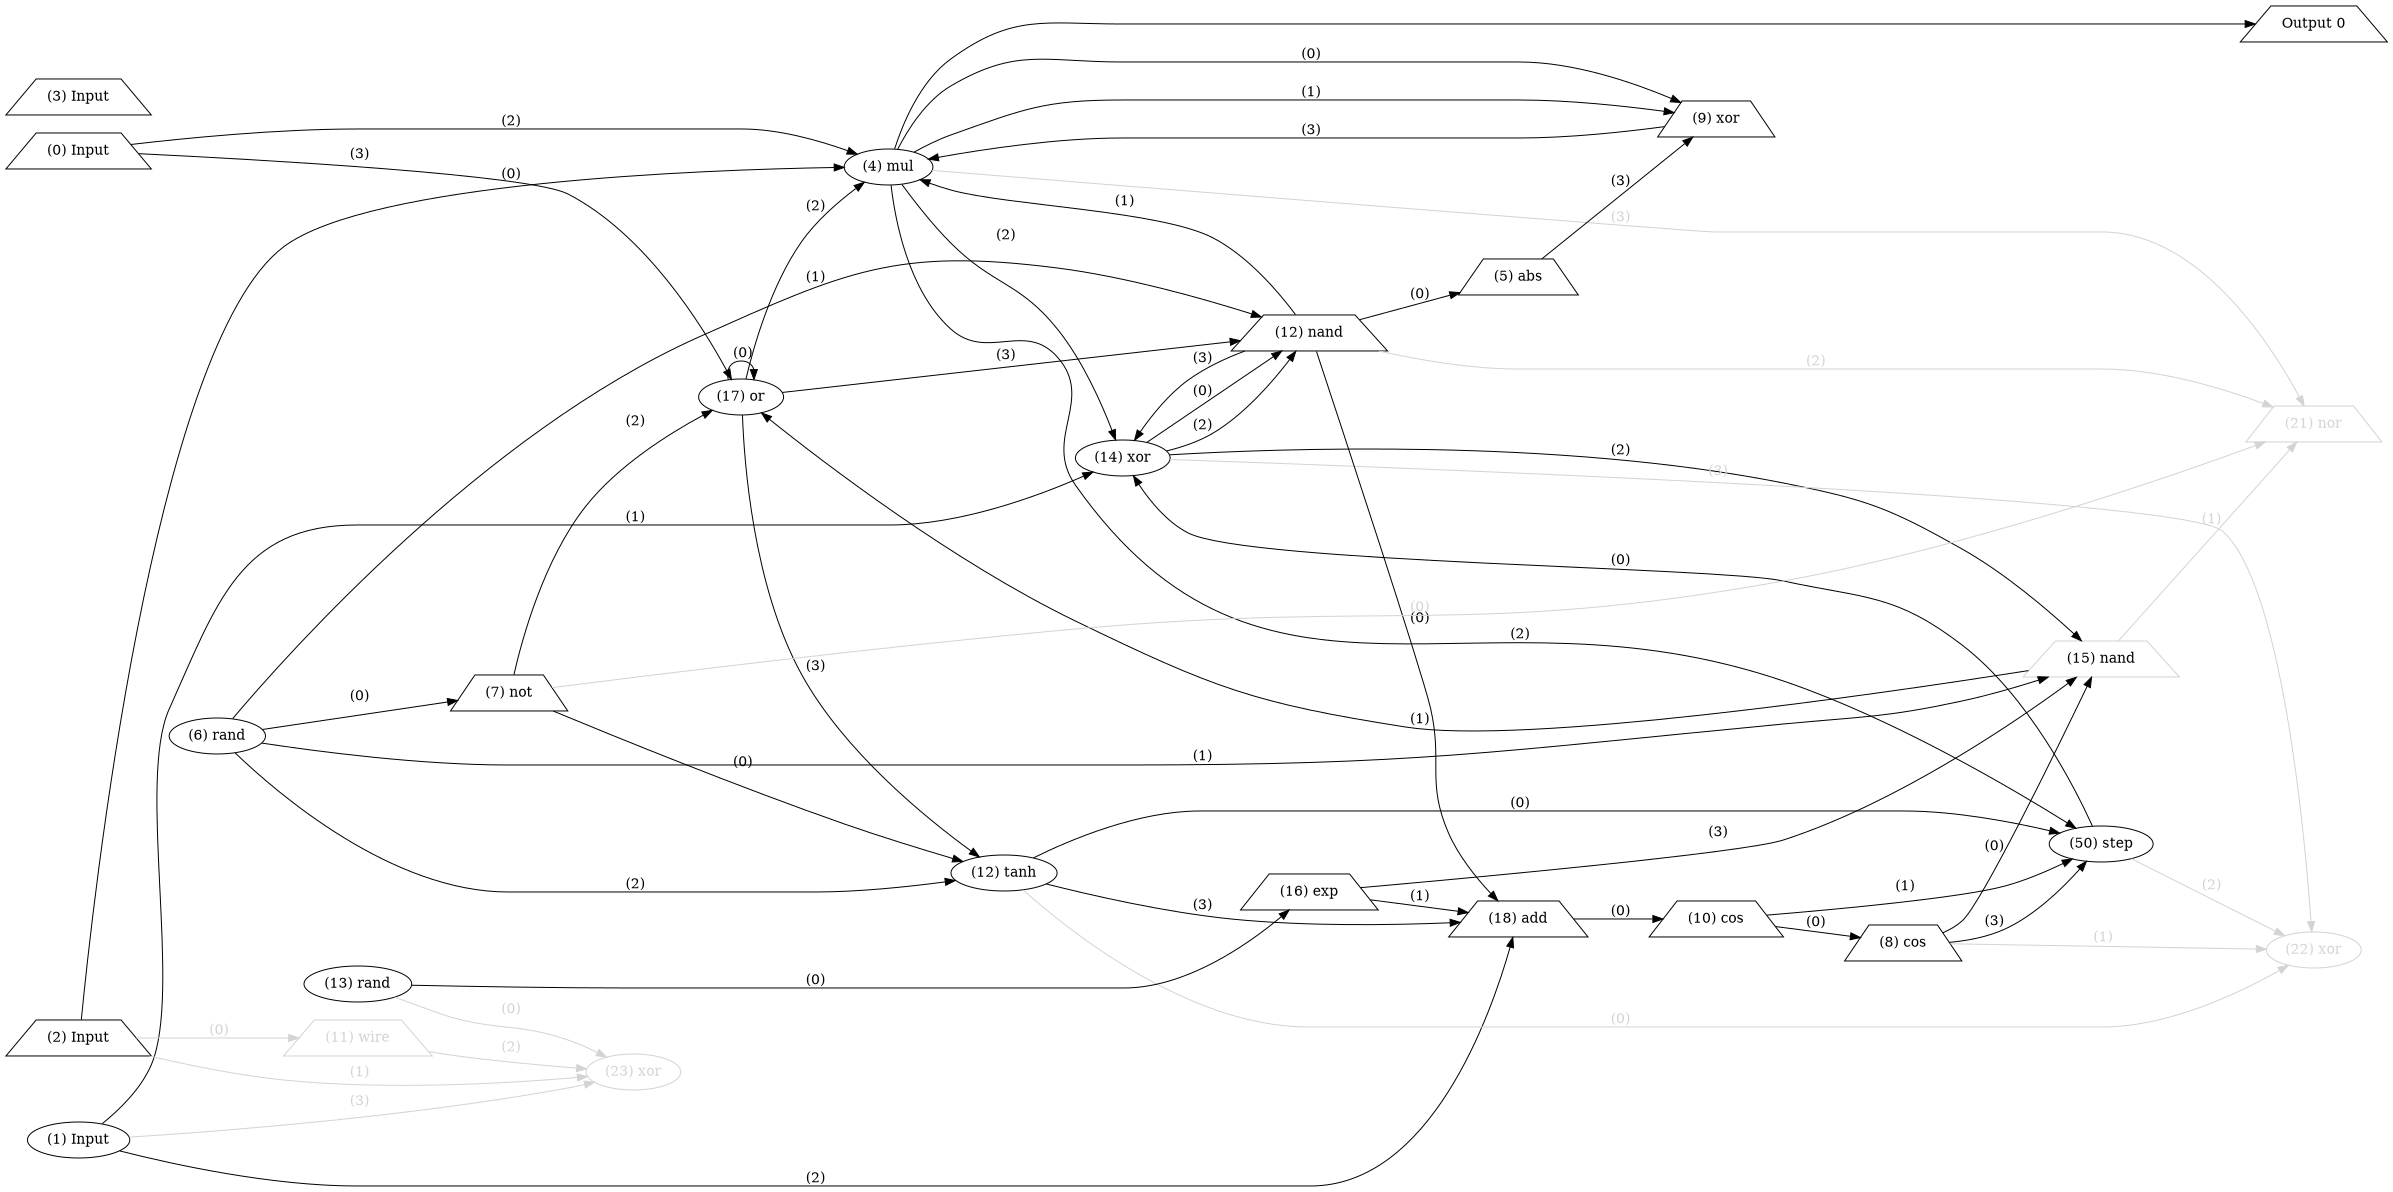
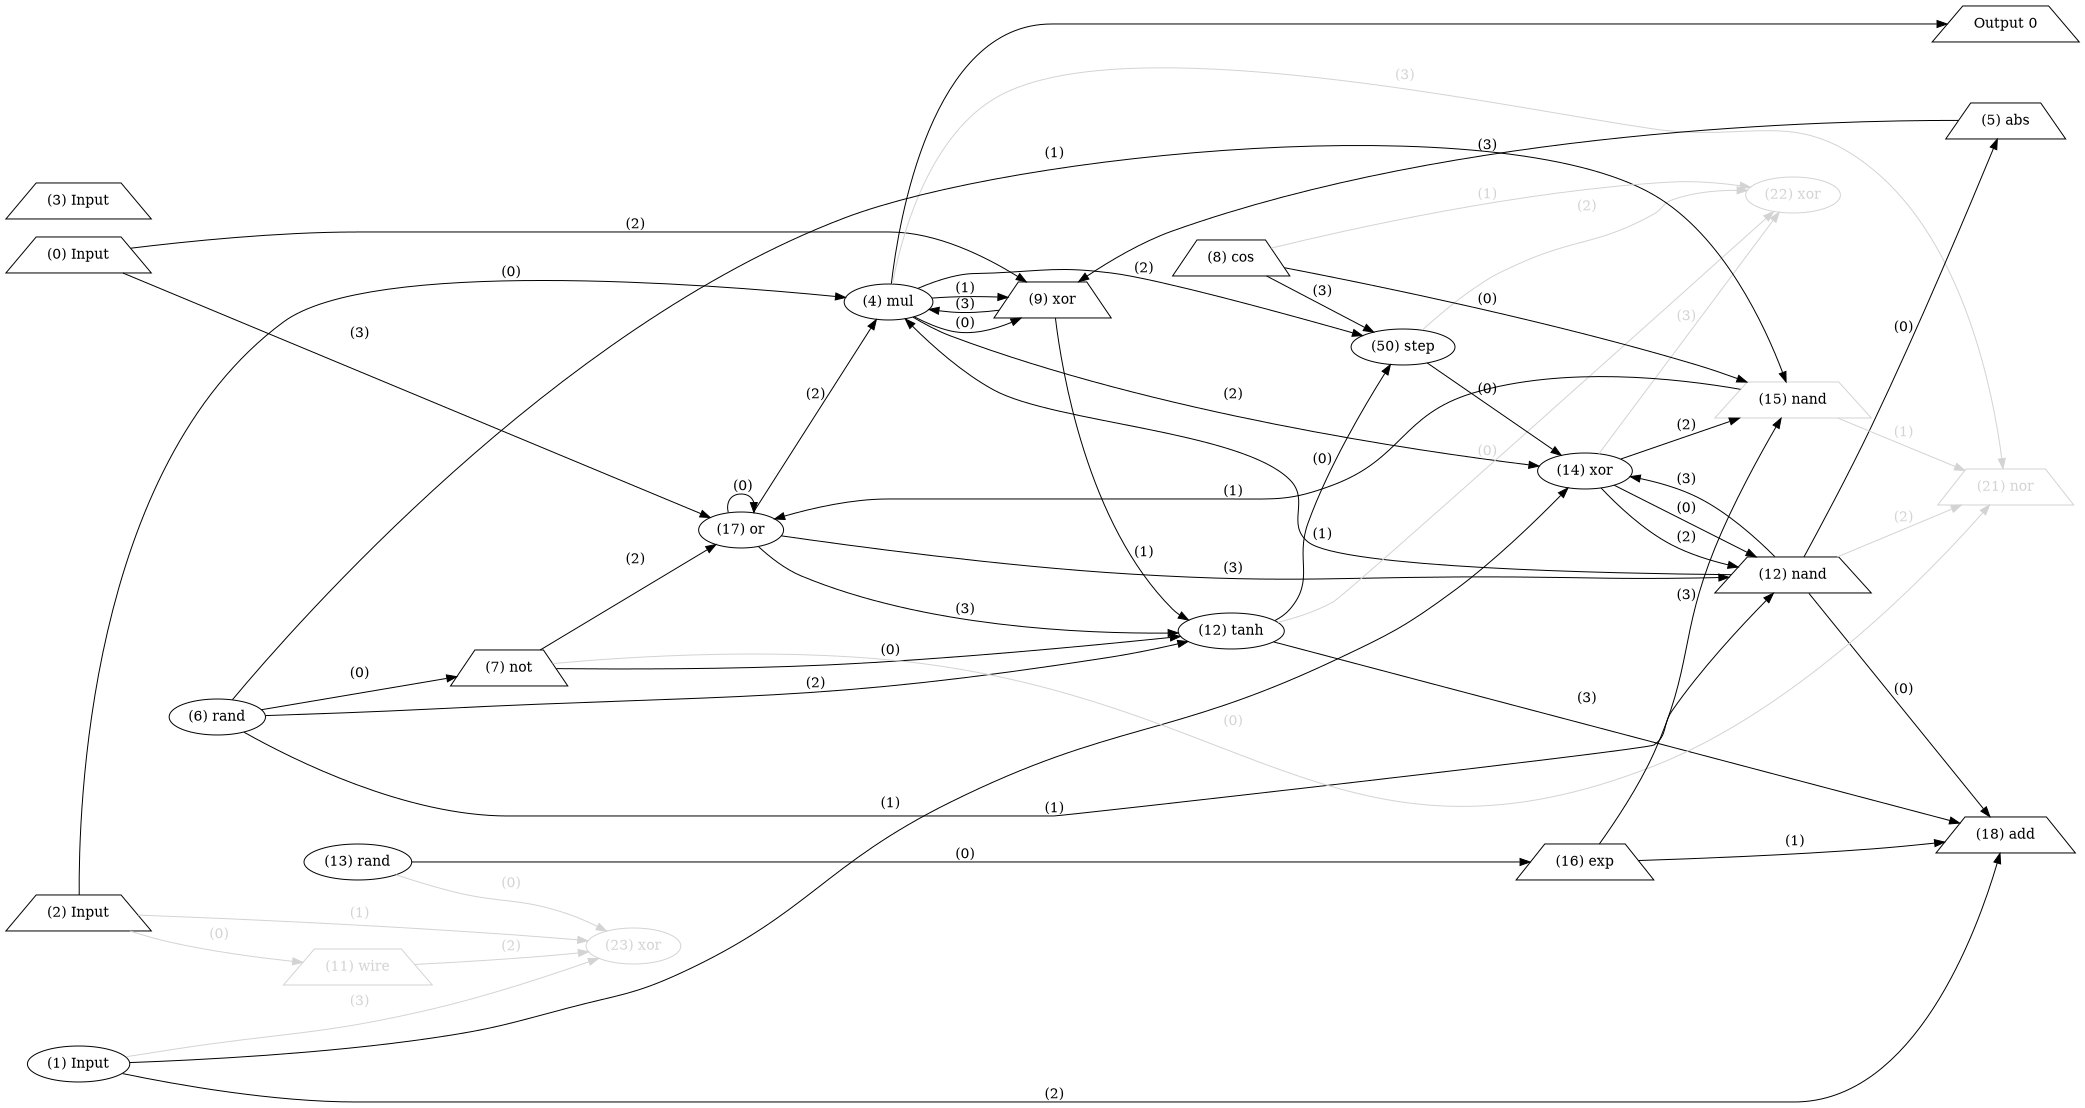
edge "(0) Input" -> "(4) mul": now "(0) Input" -> "(9) xor"
edge "(9) xor" -> "(12) tanh": added, label "(1)"
node "(10) cos": removed
